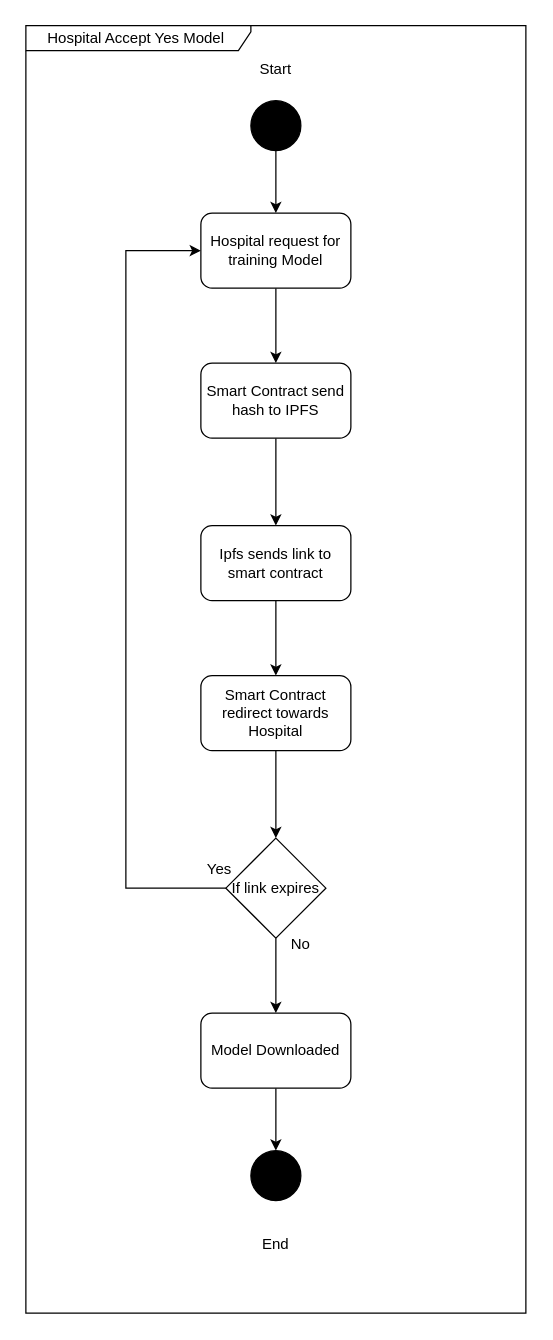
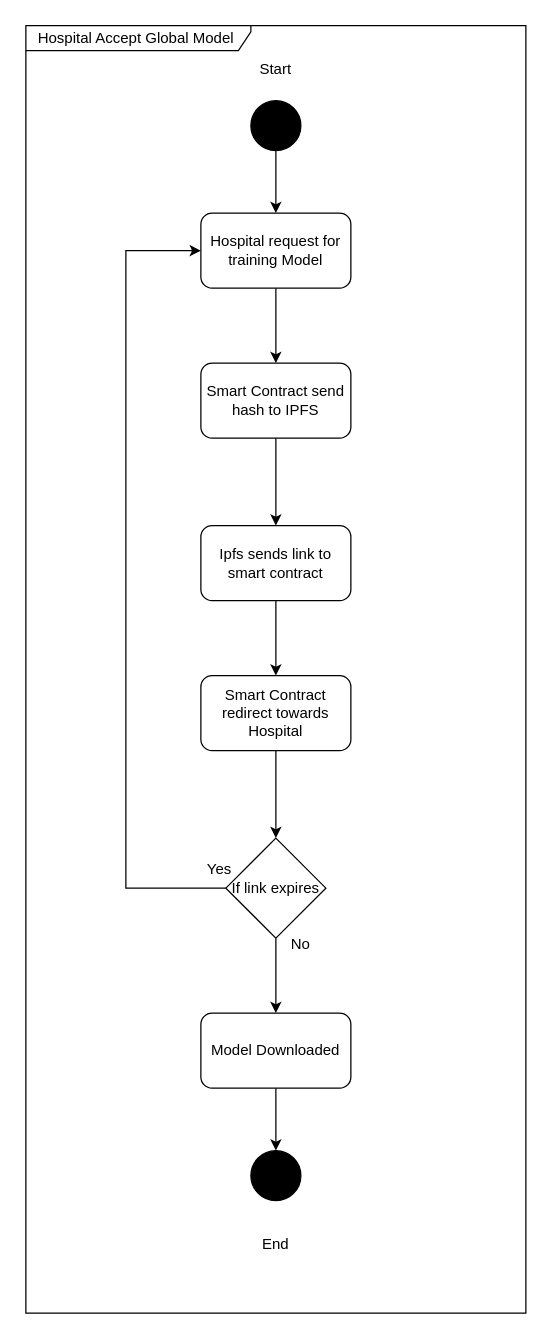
node "Hospital Accept Yes Model": label "Hospital Accept Yes Model" -> "Hospital Accept Global Model"
